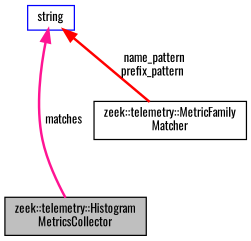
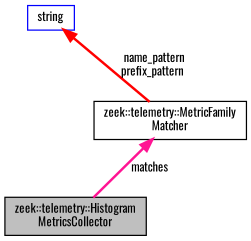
edge "zeek::telemetry::Histogram MetricsCollector" -> "string": now "zeek::telemetry::Histogram MetricsCollector" -> "zeek::telemetry::MetricFamily Matcher"
